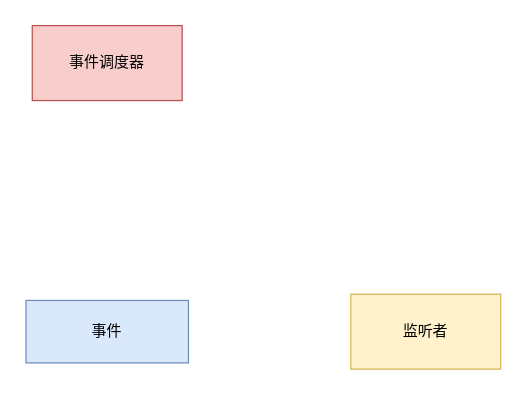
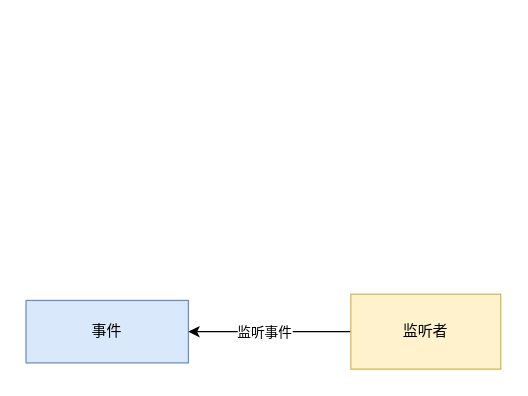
node "事件调度器": removed
edge "监听者" -> "事件": added, label "监听事件"
